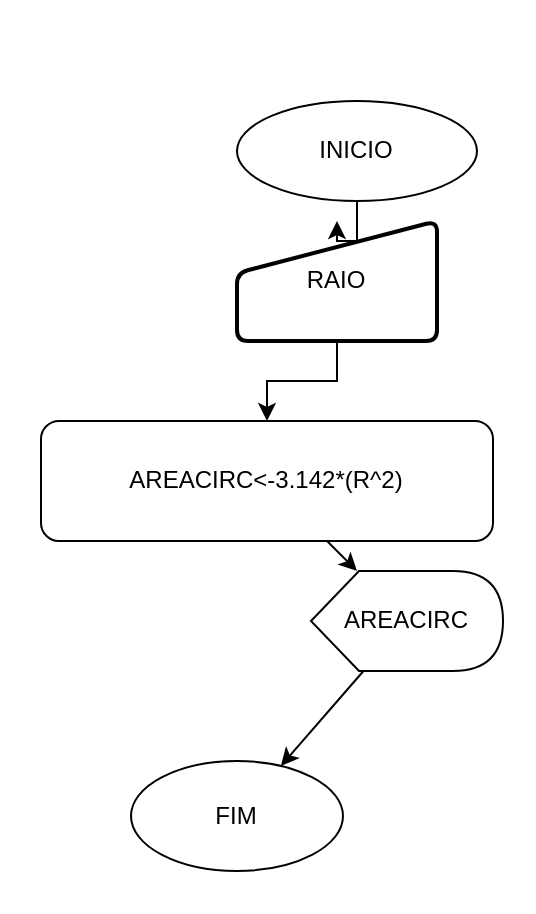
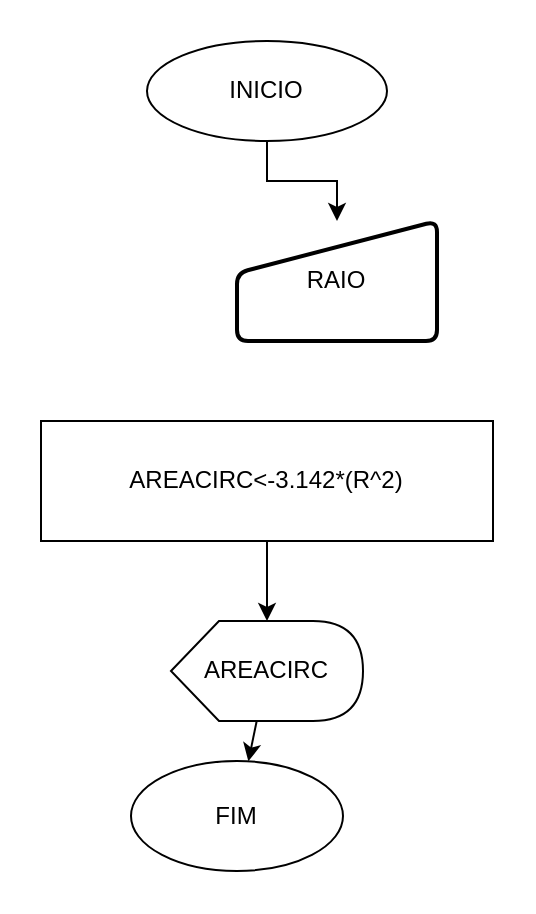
node "INICIO": moved (357, 151) -> (267, 91)
edge "RAIO" -> "AREACIRC<-3.142*(R^2)": removed
node "AREACIRC<-3.142*(R^2)": shape rounded rectangle -> rectangle
node "AREACIRC": moved (407, 621) -> (267, 671)
